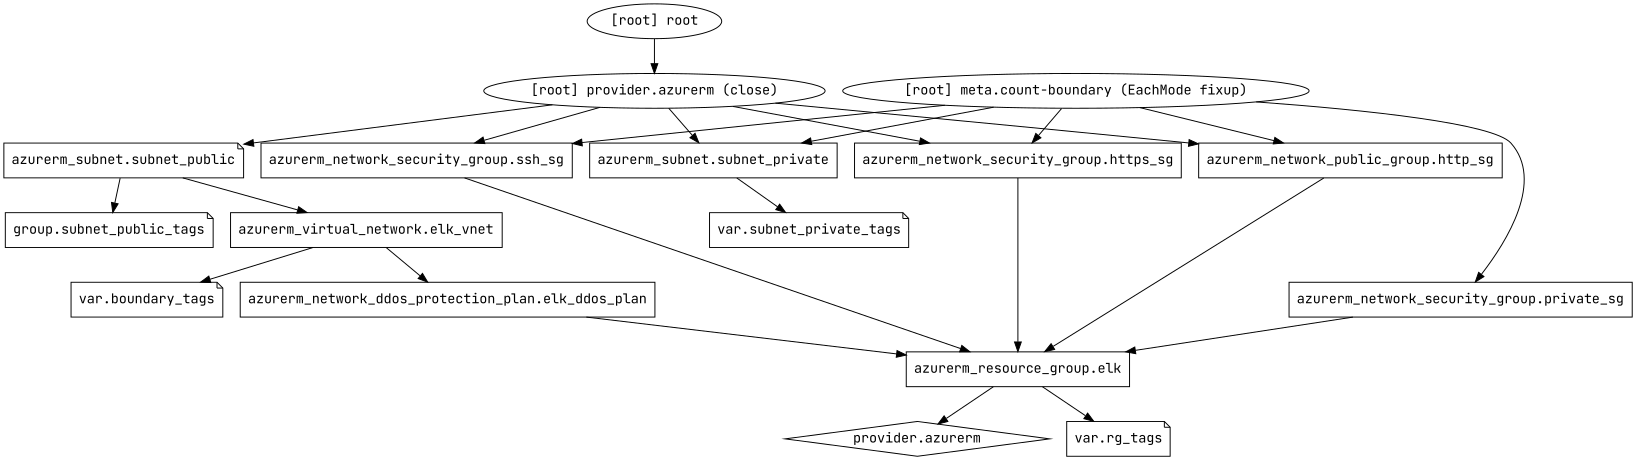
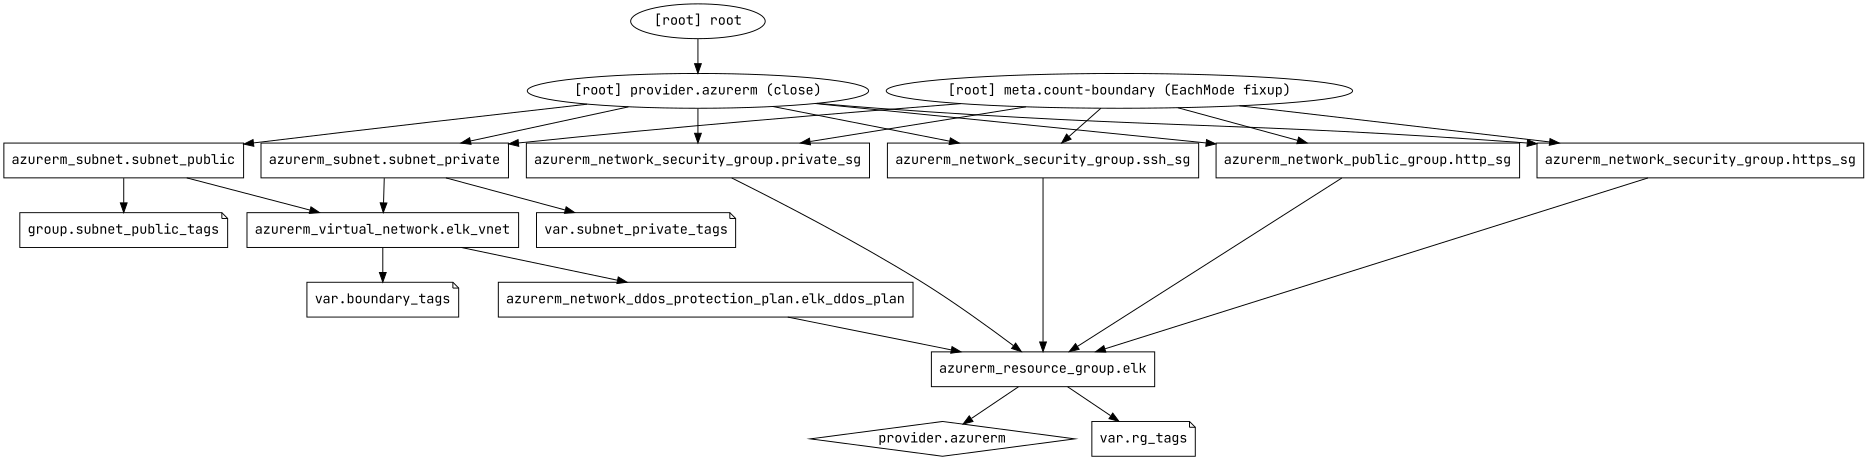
edge "[root] provider.azurerm (close)" -> "azurerm_network_security_group.private_sg": added
node "azurerm_subnet.subnet_public": shape note -> box
edge "azurerm_subnet.subnet_private" -> "azurerm_virtual_network.elk_vnet": added
